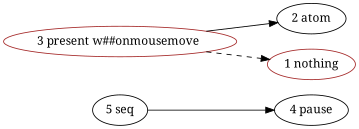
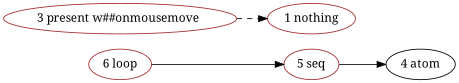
node "2 atom": removed
node "6 loop": added
node "5 seq": color black -> brown
node "4 pause": label "4 pause" -> "4 atom"
